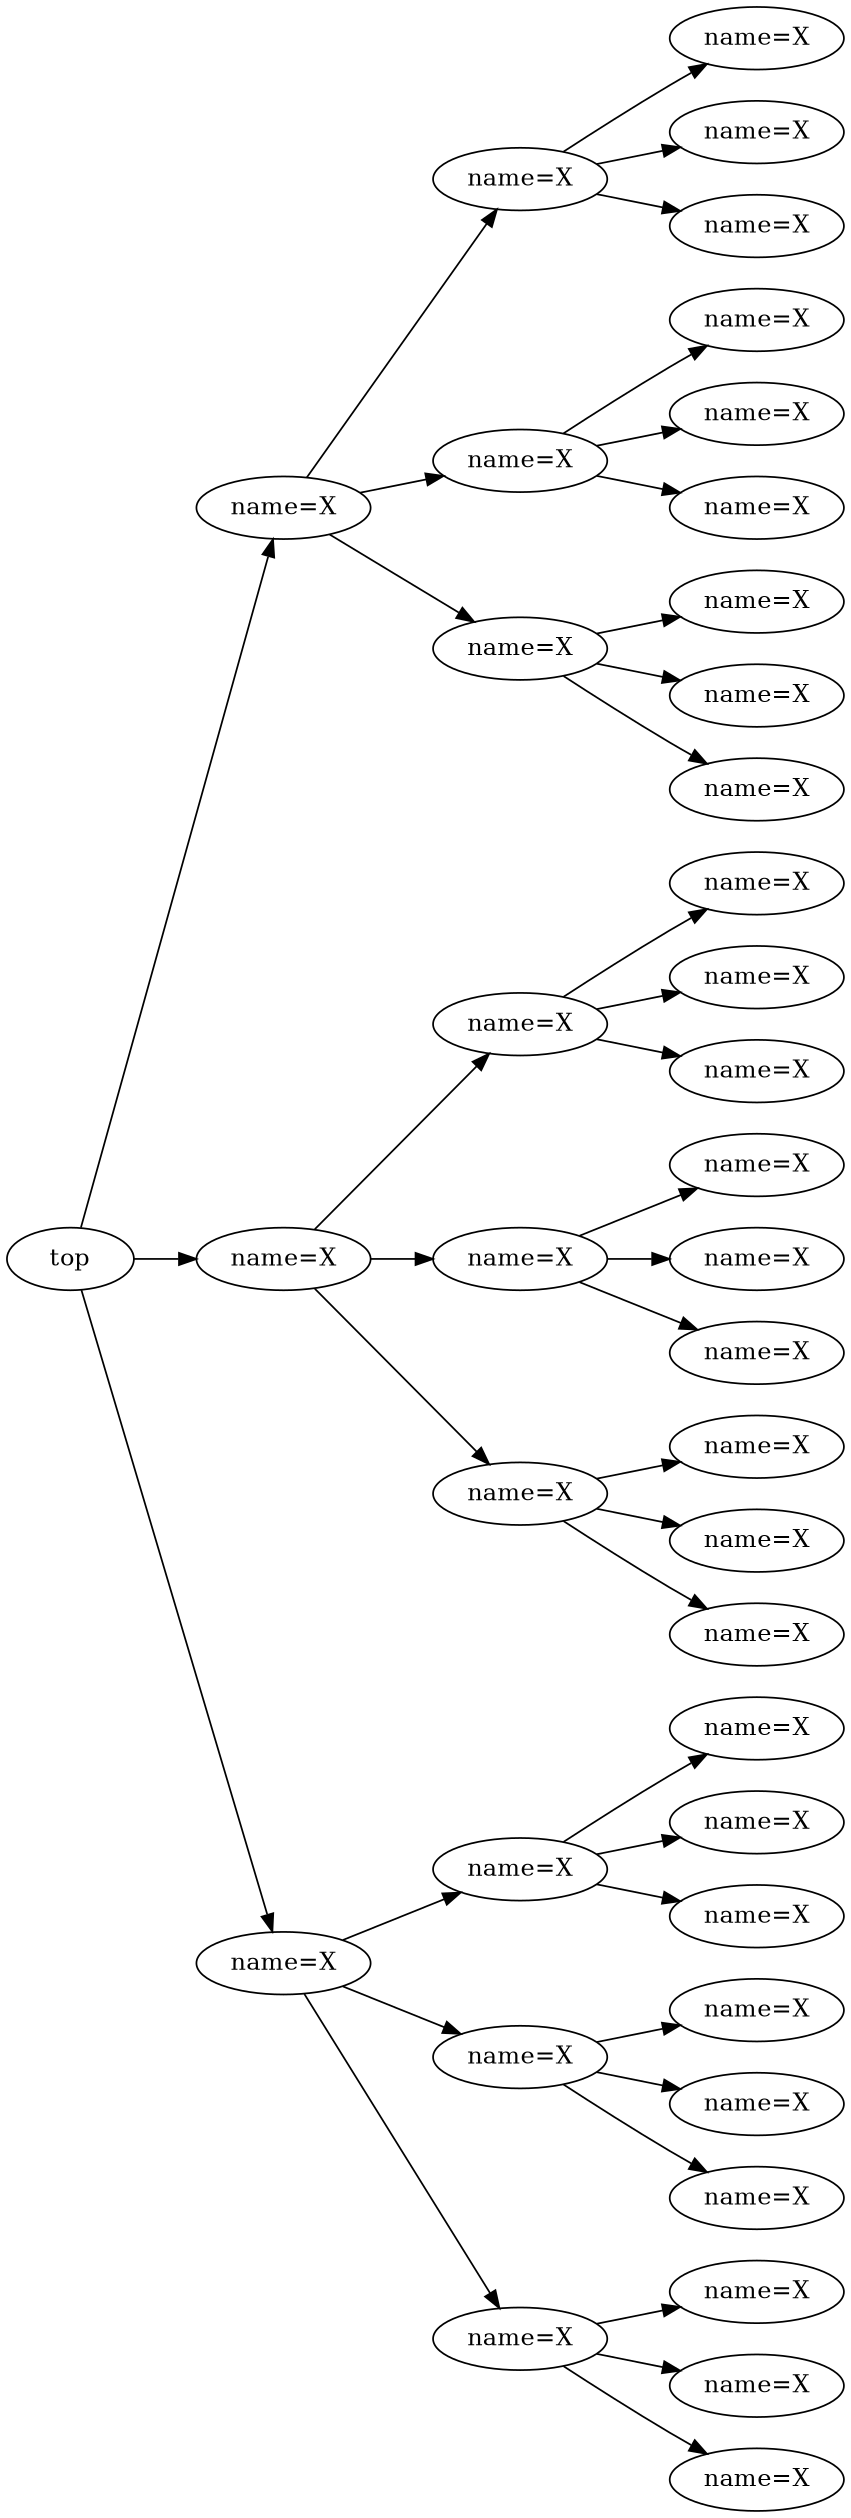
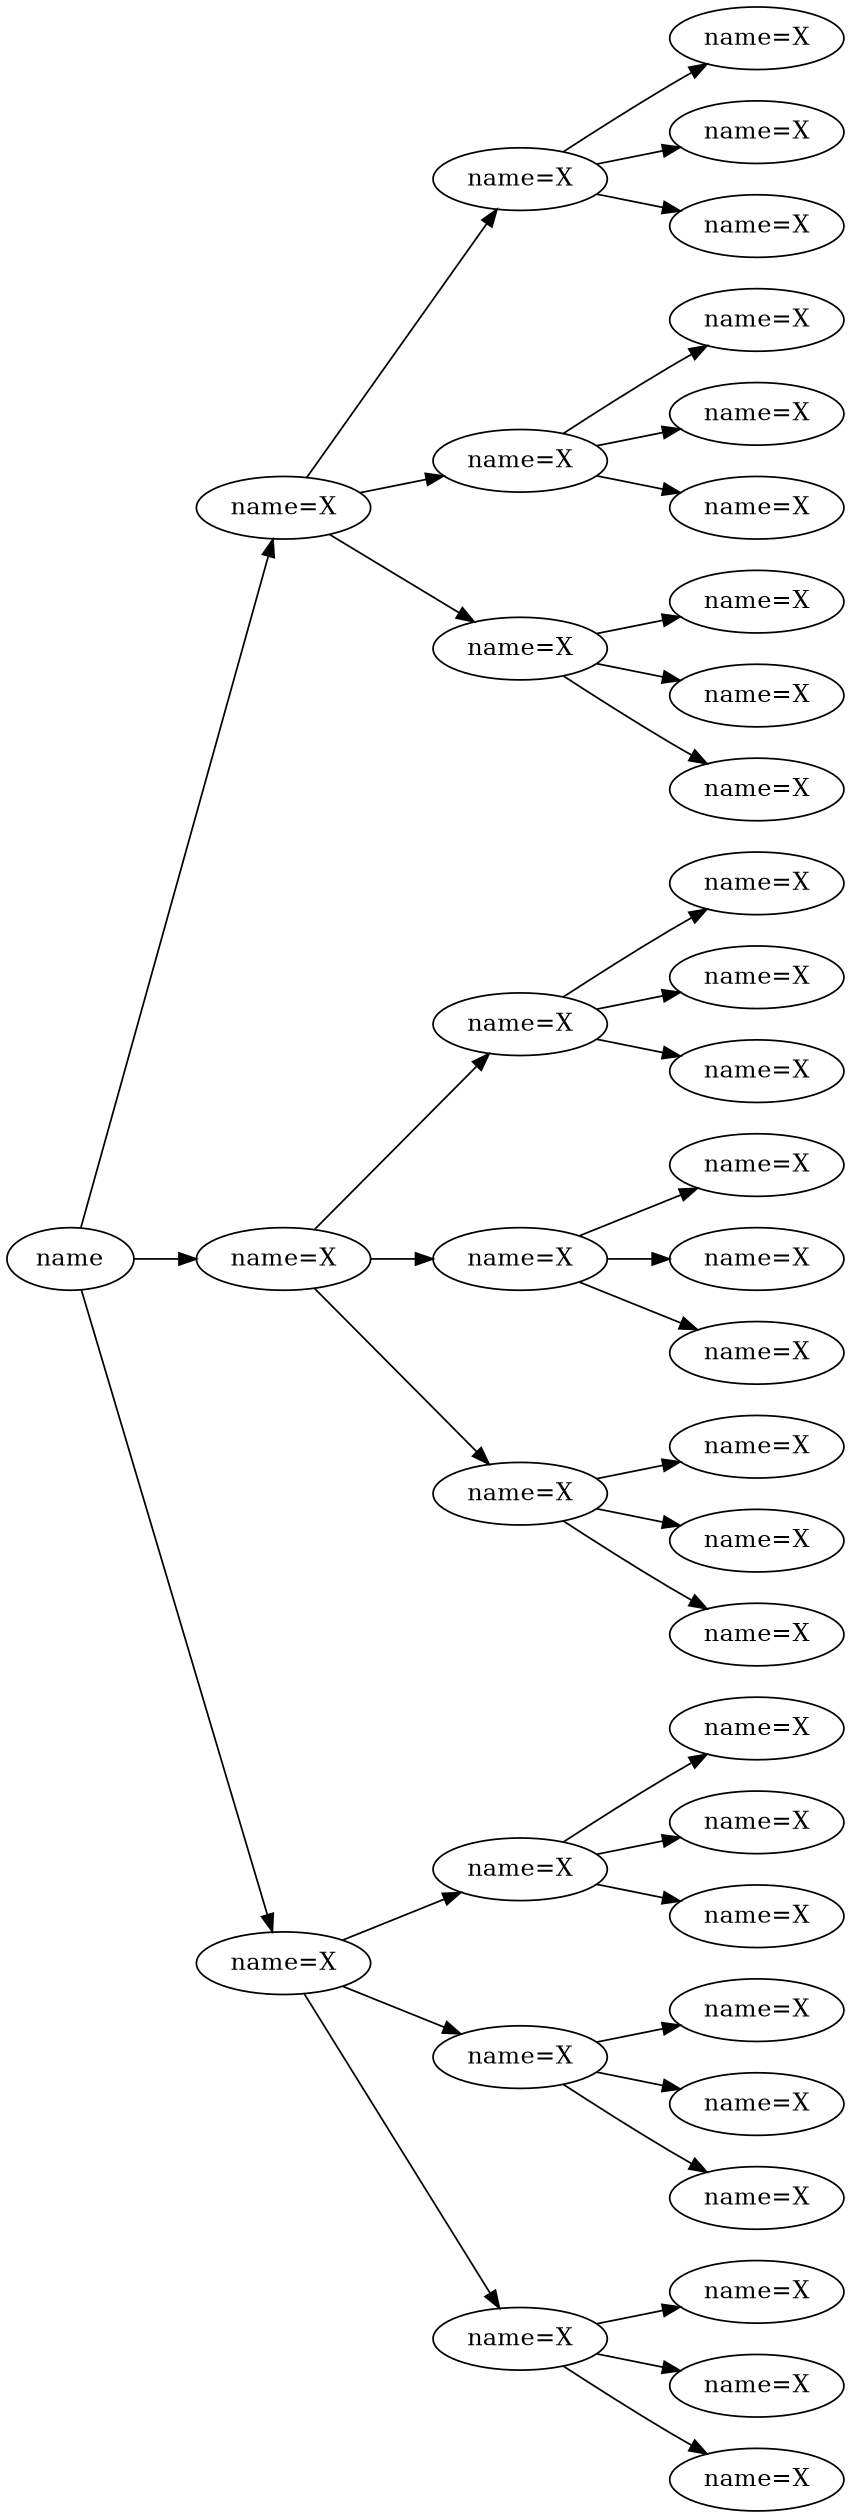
node "top": label "top" -> "name"
